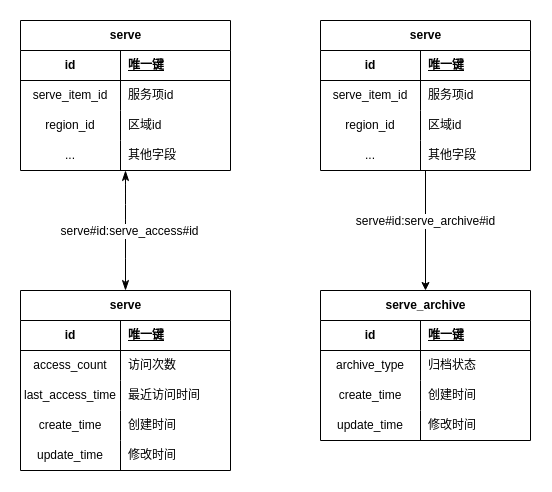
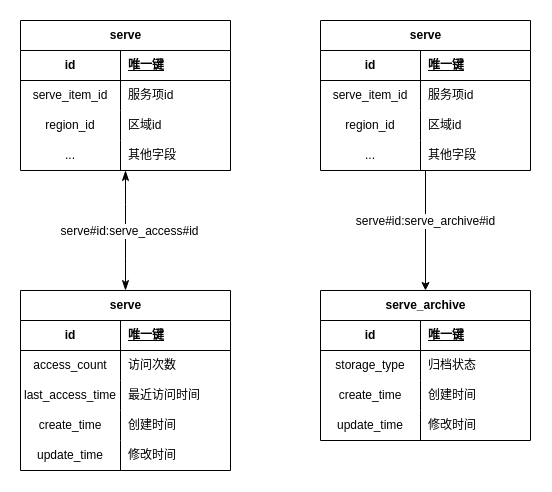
node "archive_type": label "archive_type" -> "storage_type"
